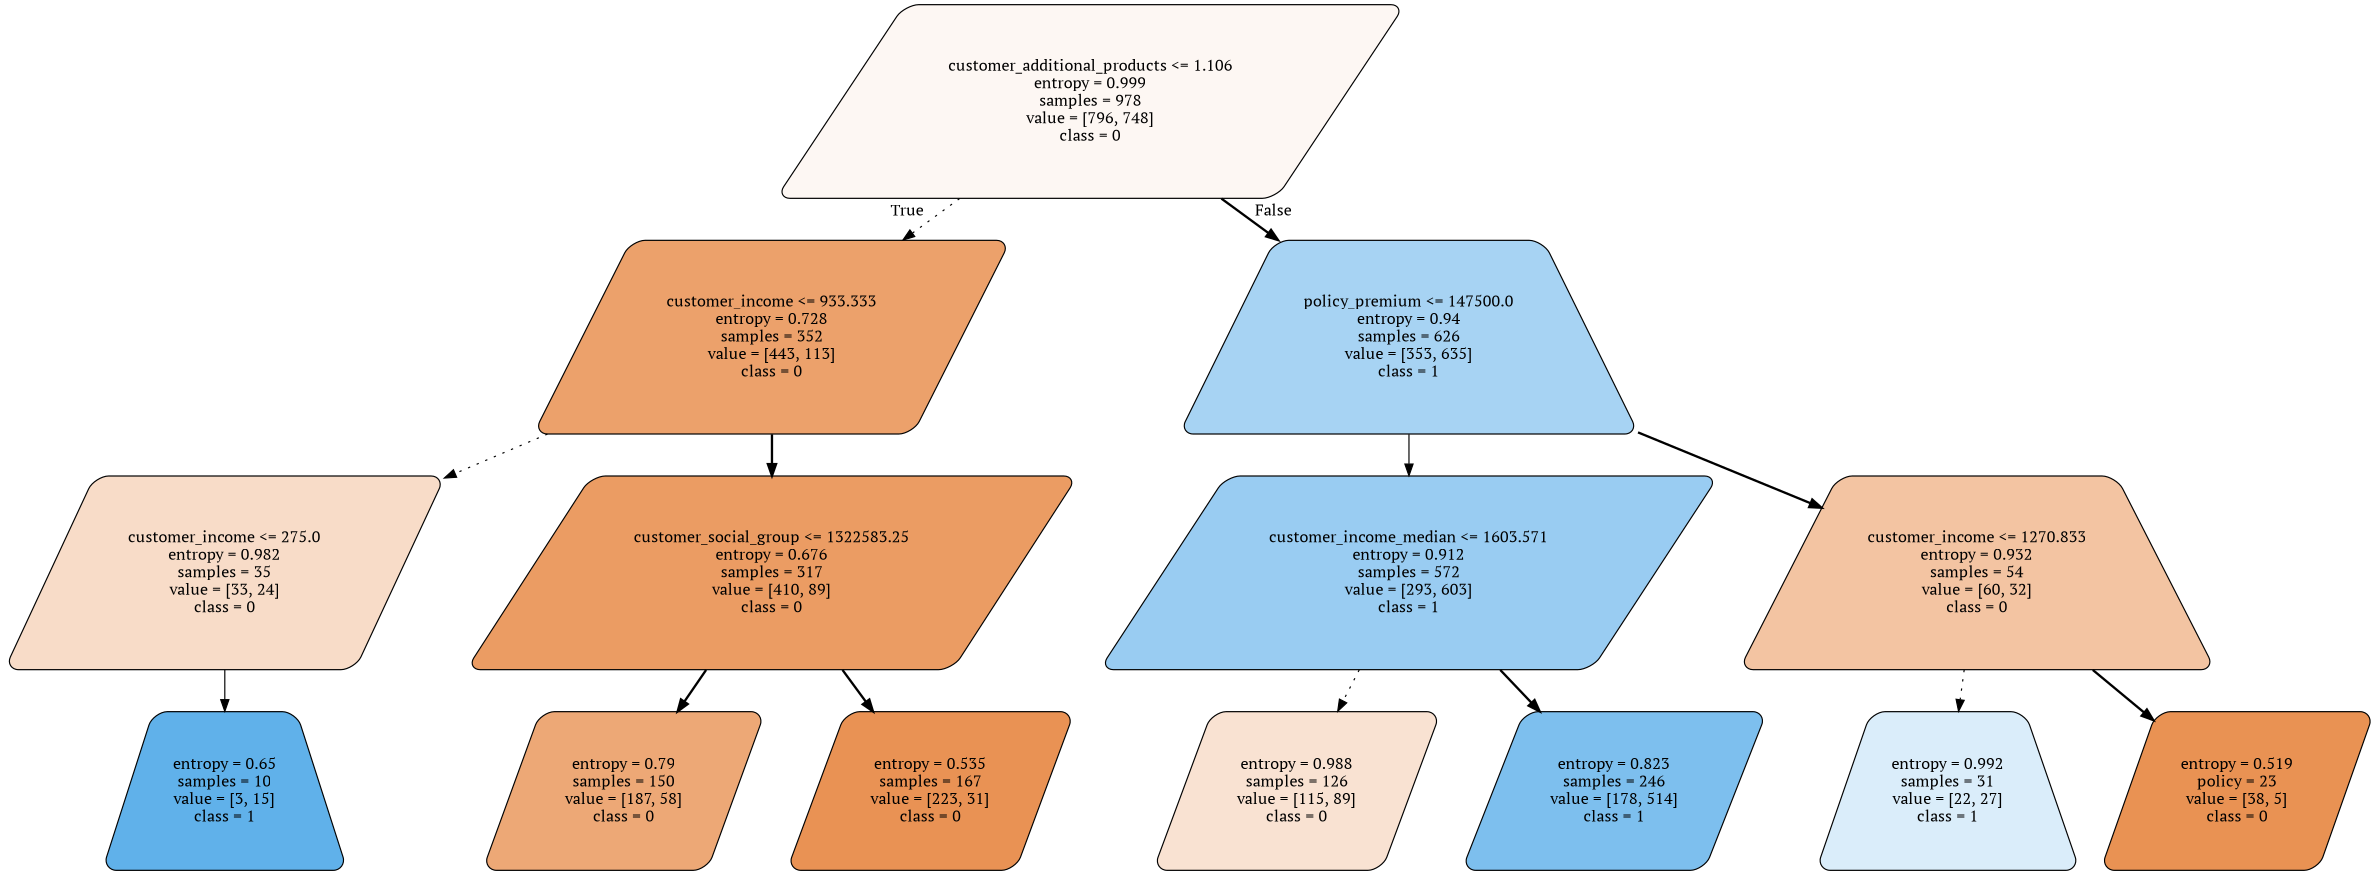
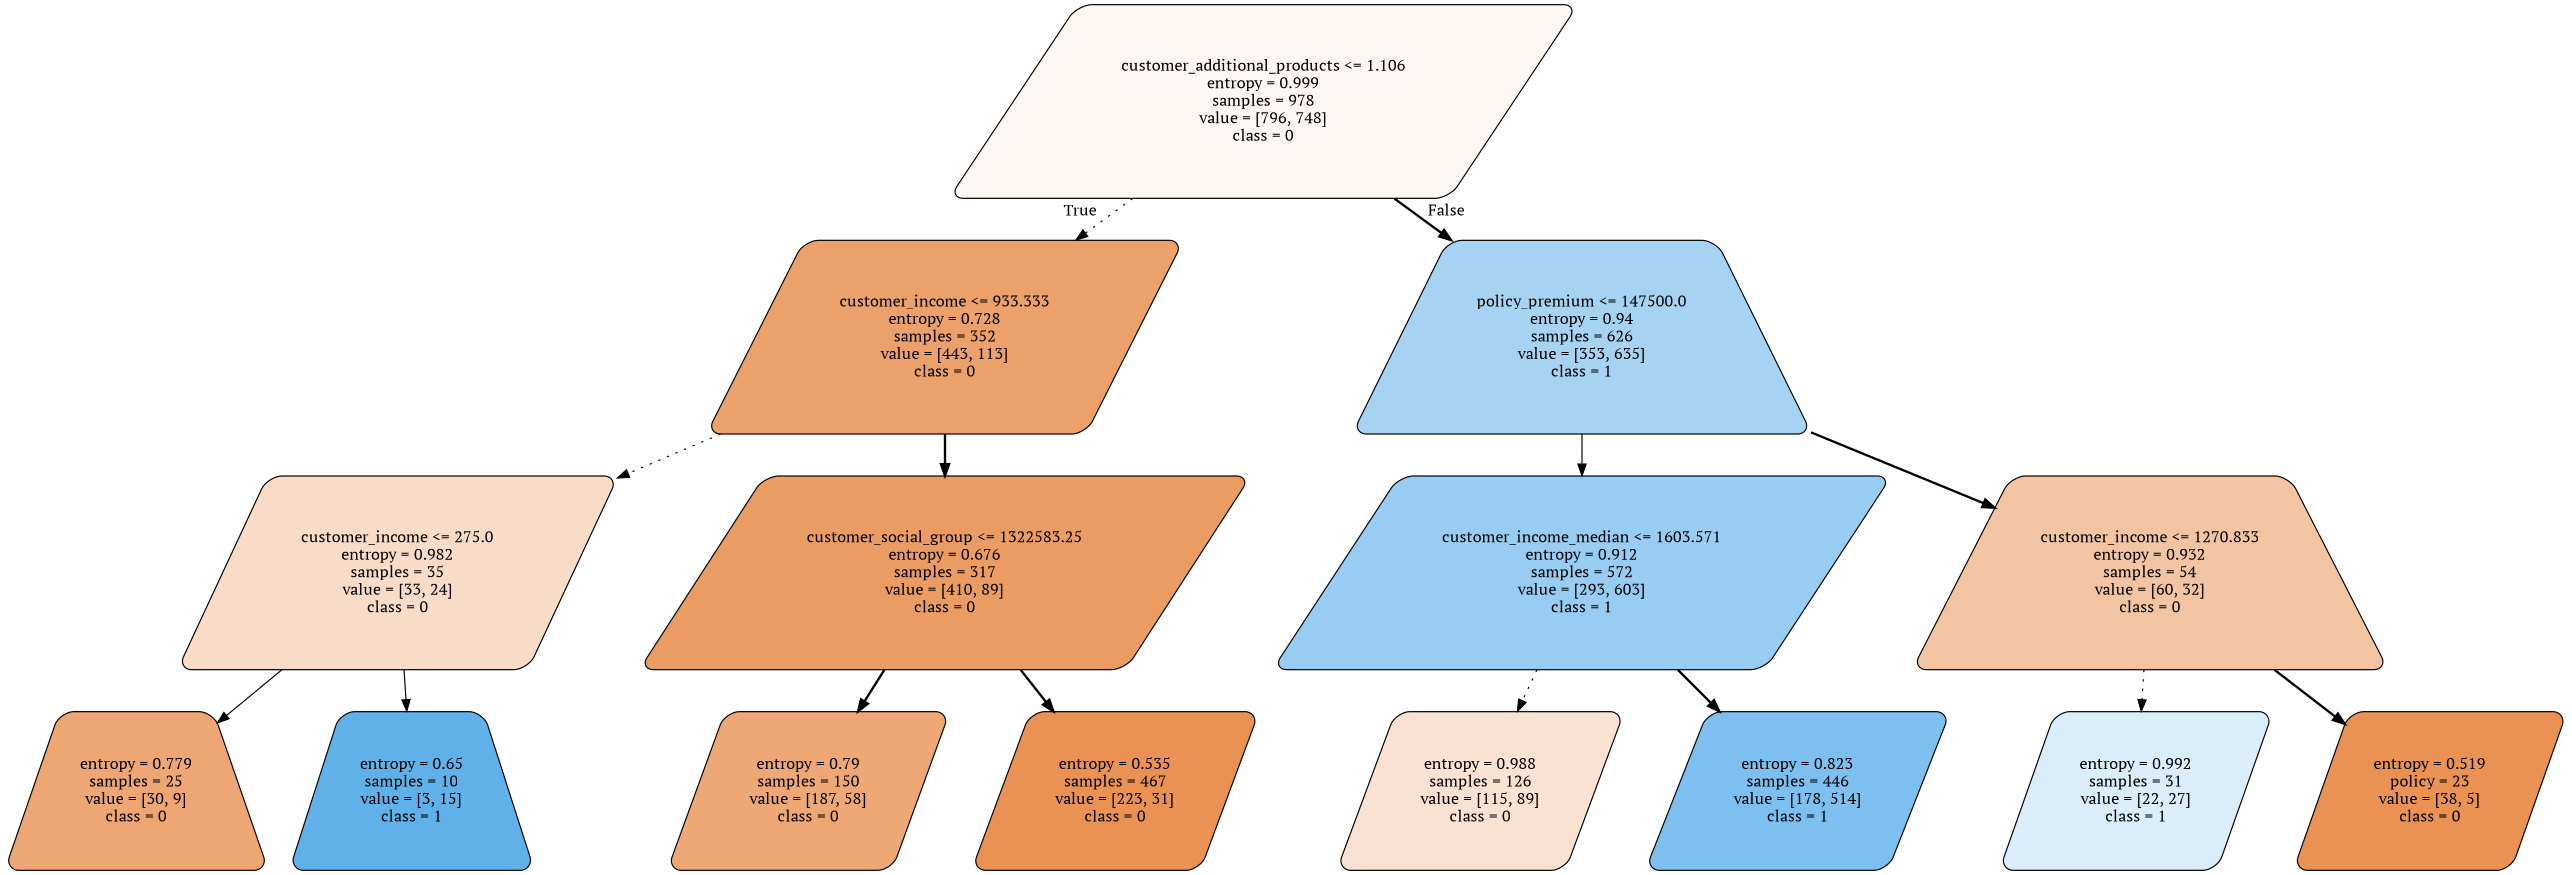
node "entropy = 0.779 samples = 25 value = [30, 9] class = 0": added
node "entropy = 0.535 samples = 167 value = [223, 31] class = 0": label "entropy = 0.535 samples = 167 value = [223, 31] class = 0" -> "entropy = 0.535 samples = 467 value = [223, 31] class = 0"
node "entropy = 0.823 samples = 246 value = [178, 514] class = 1": label "entropy = 0.823 samples = 246 value = [178, 514] class = 1" -> "entropy = 0.823 samples = 446 value = [178, 514] class = 1"
node "entropy = 0.992 samples = 31 value = [22, 27] class = 1": shape trapezium -> parallelogram
